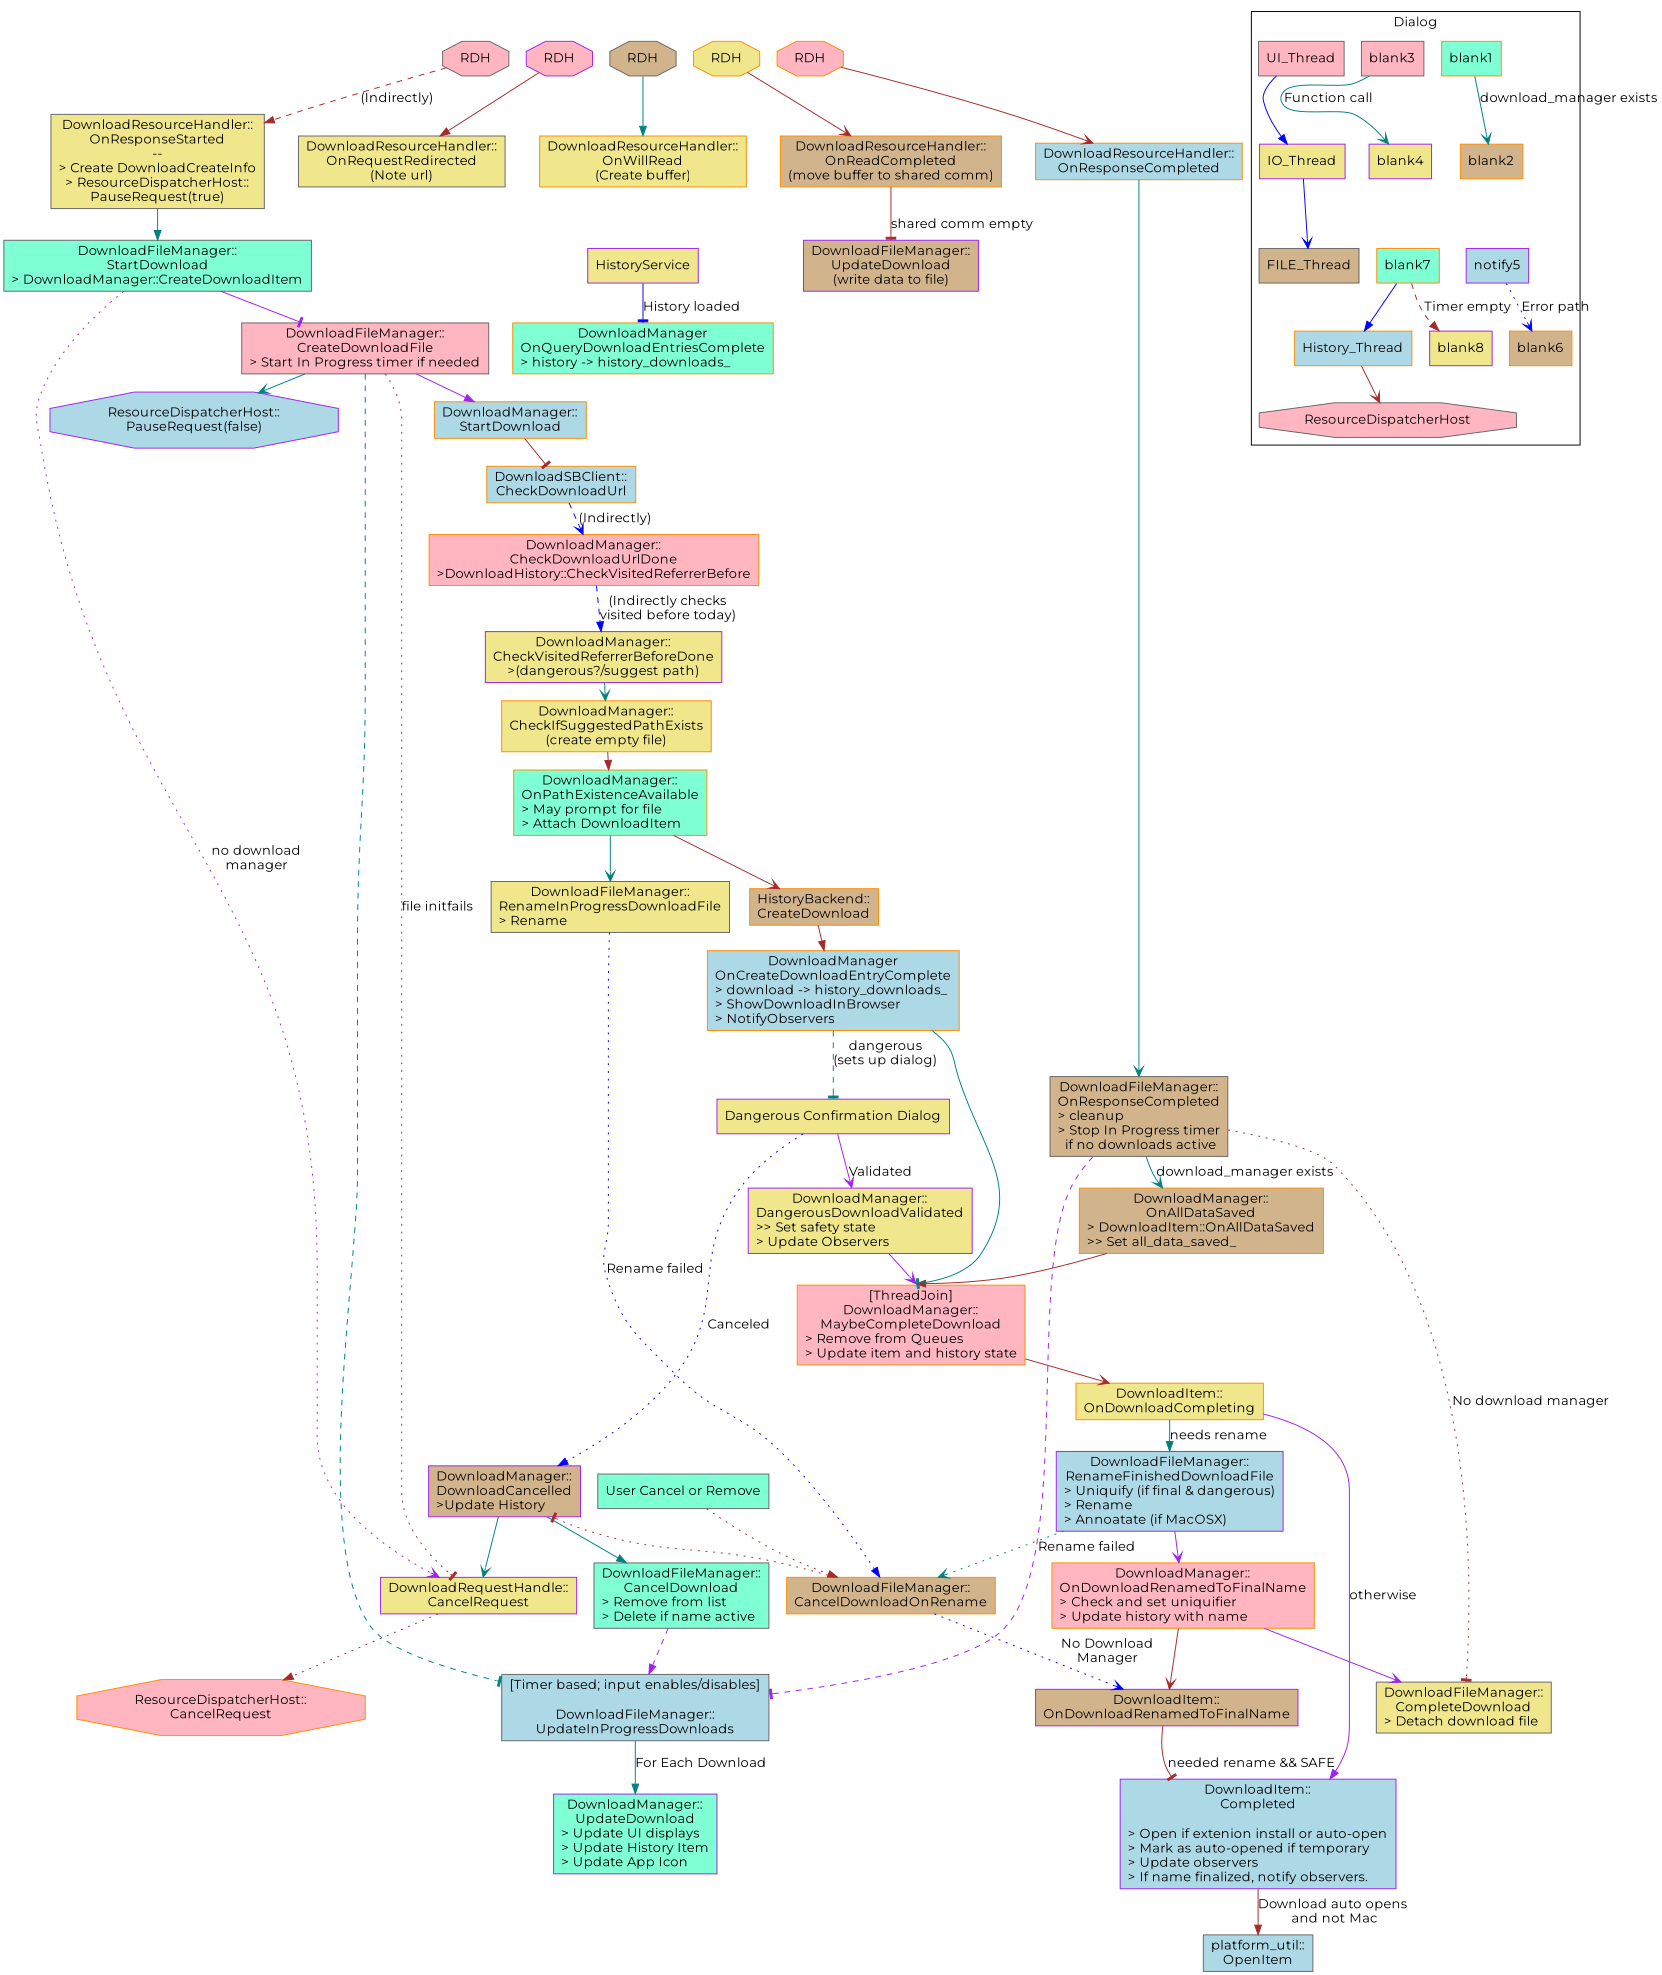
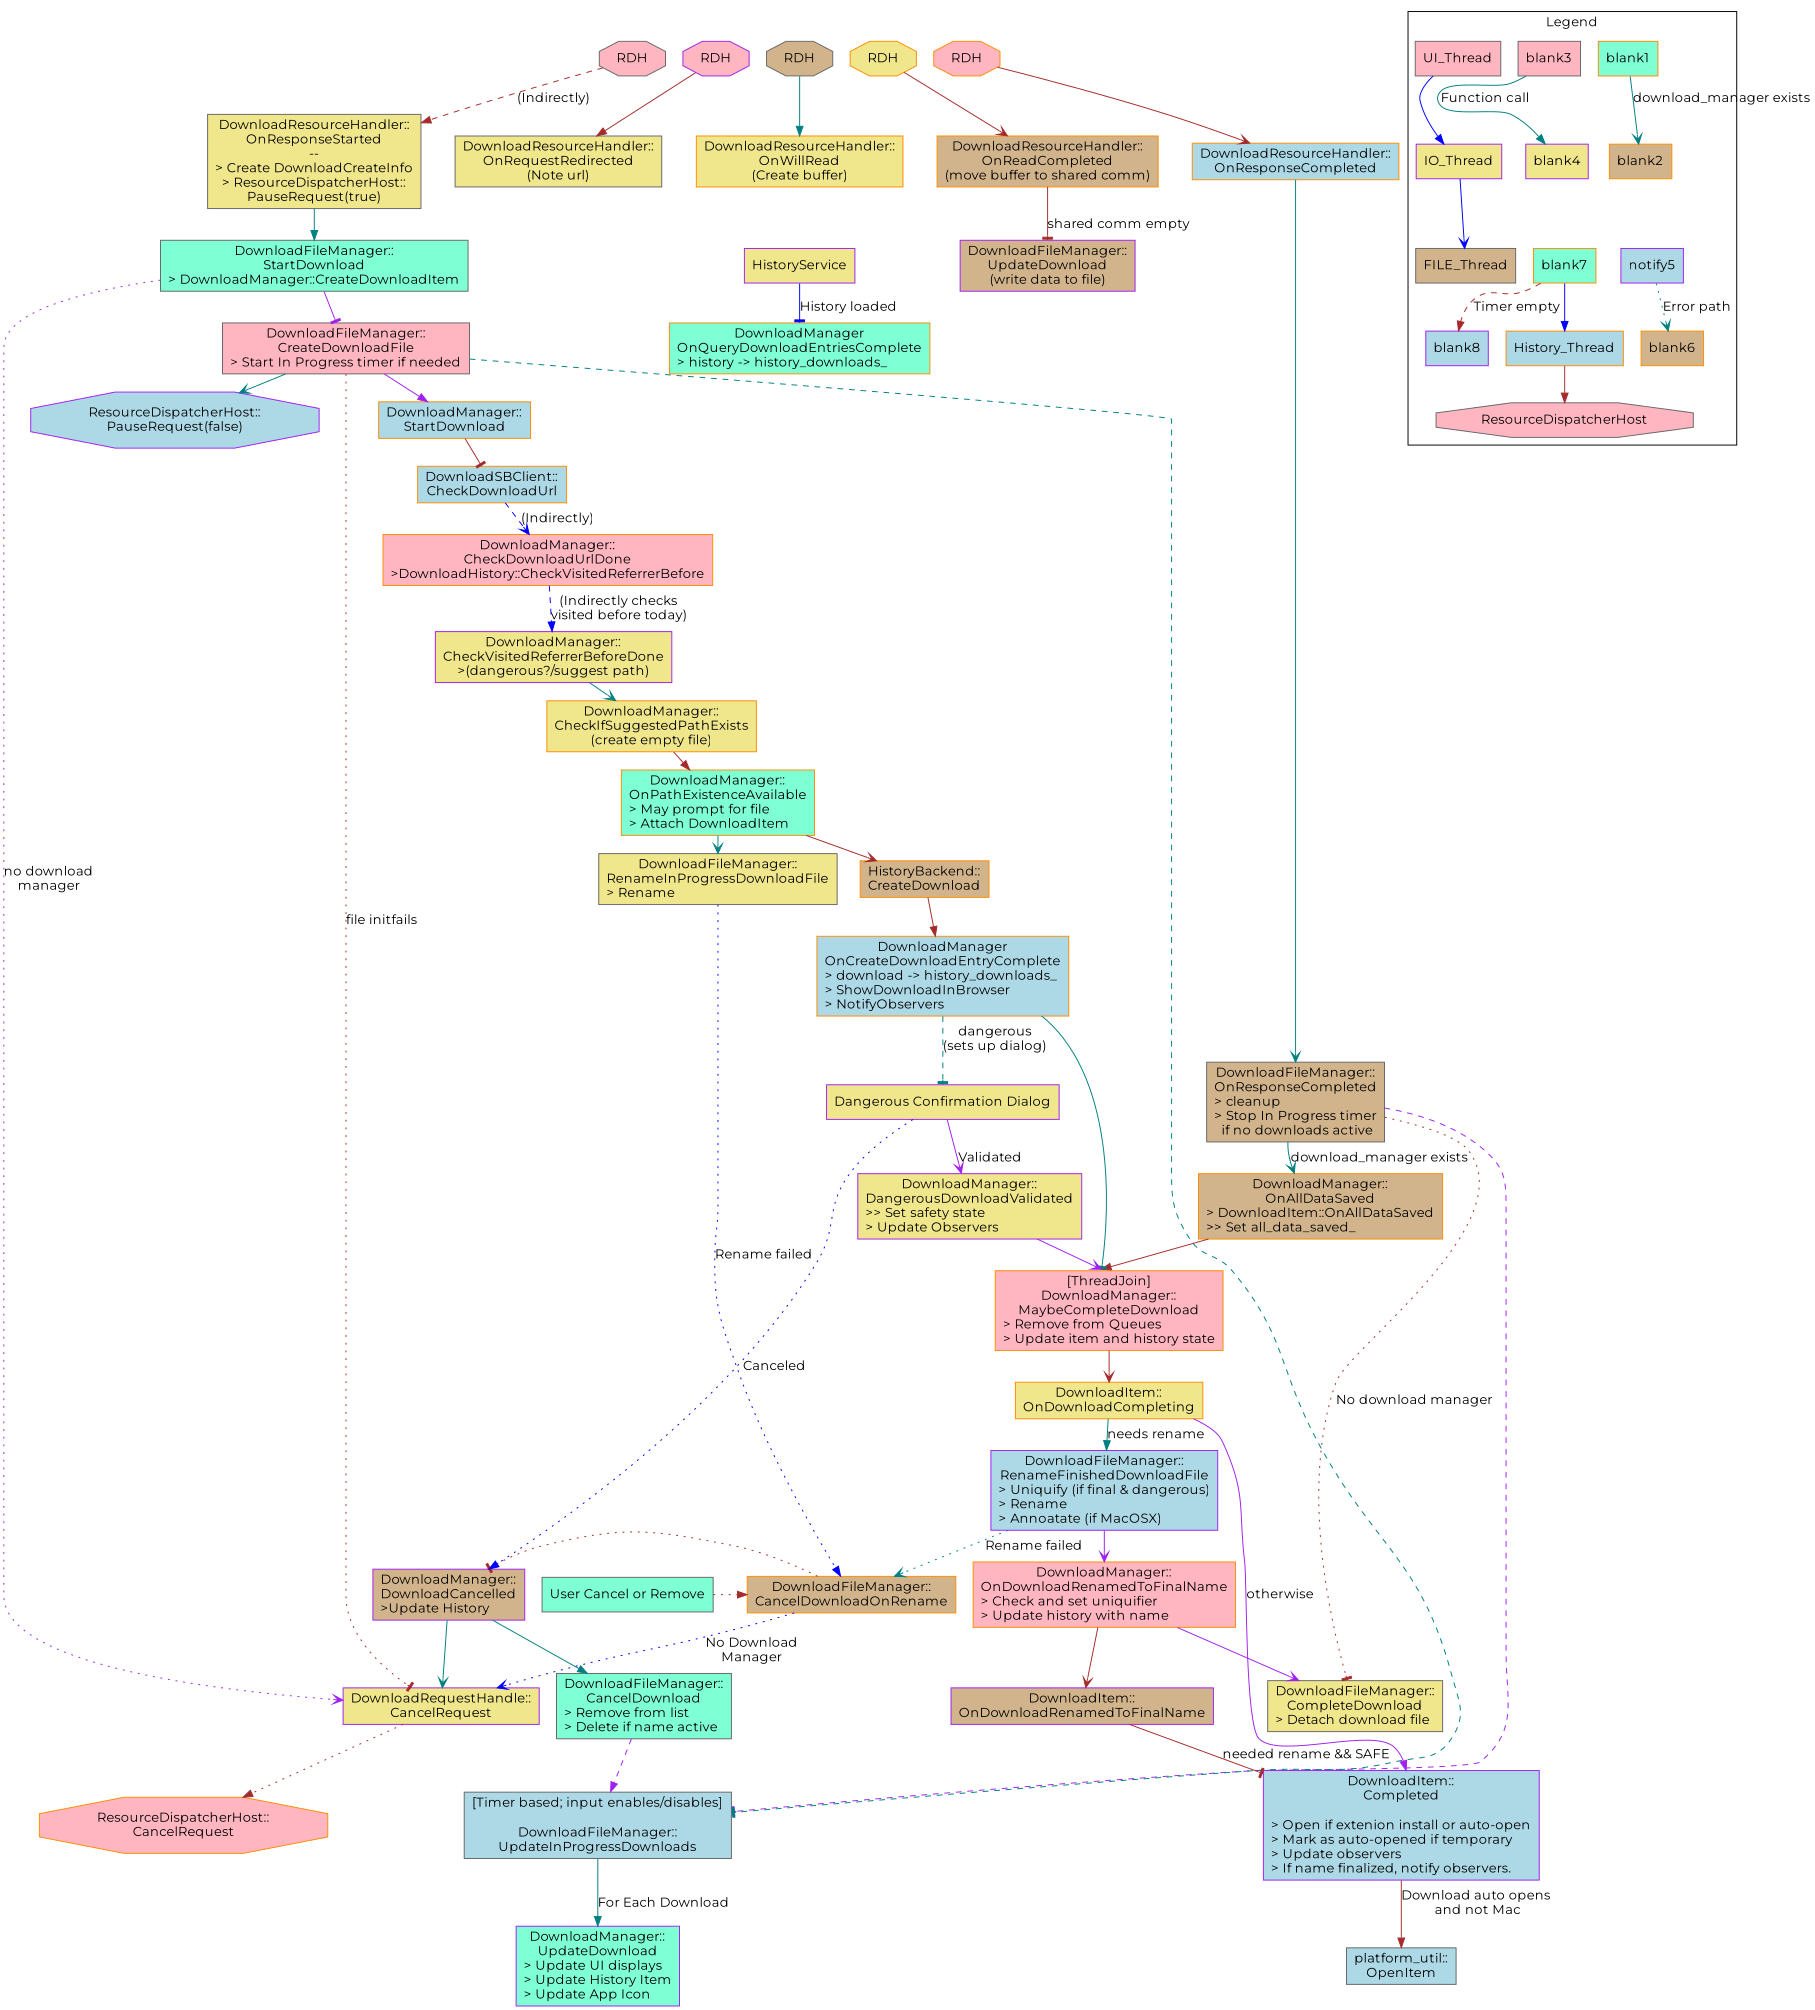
cluster "Dialog": label "Dialog" -> "Legend"
edge "blank3" -> "blank4": arrowhead vee -> normal
edge "notify5" -> "blank6": color blue -> teal
node "blank8": fillcolor khaki -> lightblue
edge "History_Thread" -> "ResourceDispatcherHost": arrowhead vee -> normal
edge "DownloadFileManager:: CancelDownloadOnRename" -> "DownloadItem:: OnDownloadRenamedToFinalName": now "DownloadFileManager:: CancelDownloadOnRename" -> "DownloadRequestHandle:: CancelRequest"
